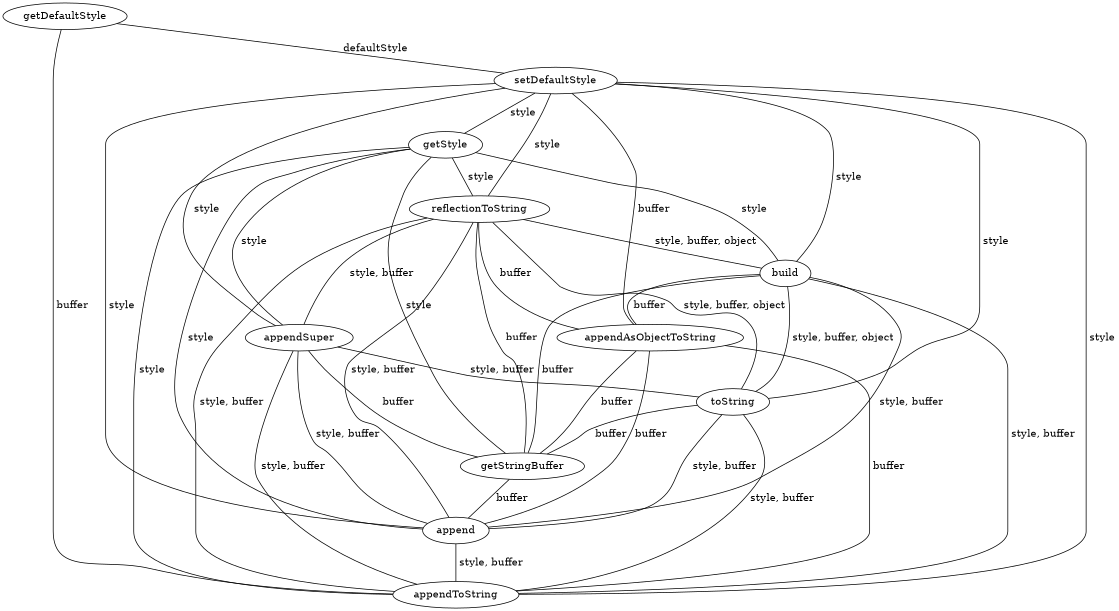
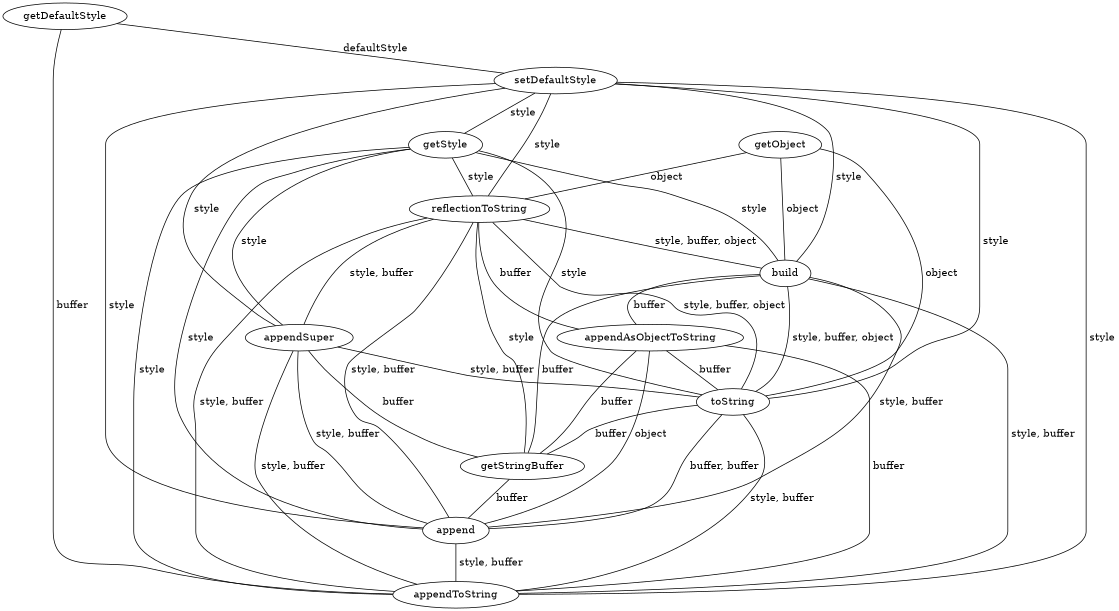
node "getObject": added
edge "setDefaultStyle" -- "appendAsObjectToString": now "toString" -- "appendAsObjectToString"
edge "getStyle" -- "getStringBuffer": now "getStyle" -- "toString"
edge "reflectionToString" -- "getStringBuffer": label " buffer" -> " style"
edge "appendAsObjectToString" -- "append": label " buffer" -> " object"
edge "toString" -- "append": label " style, buffer" -> " buffer, buffer"
